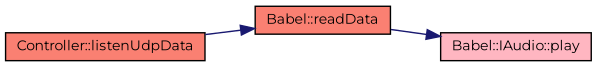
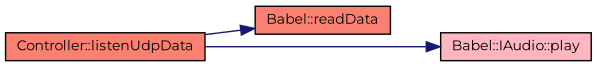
edge "Babel::readData" -> "Babel::IAudio::play": now "Controller::listenUdpData" -> "Babel::IAudio::play"
